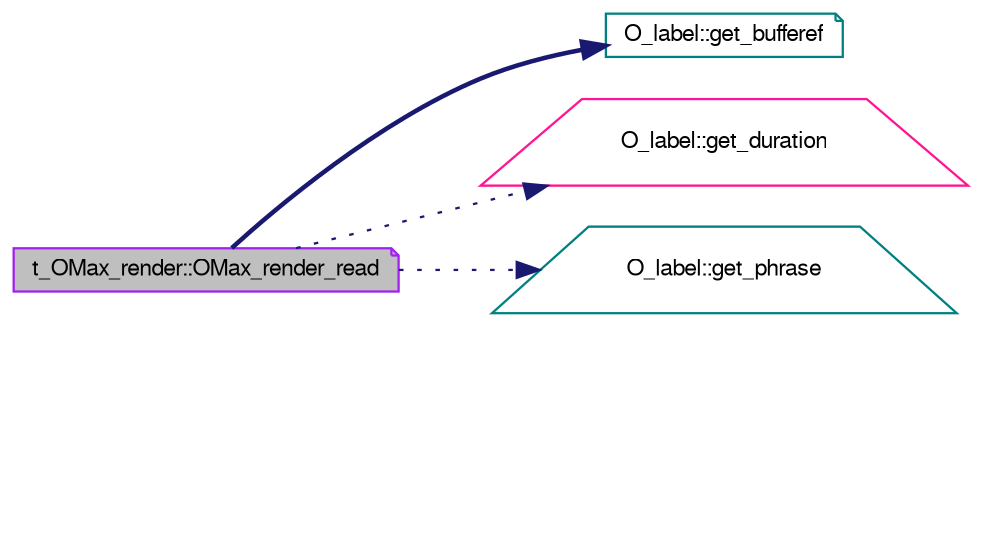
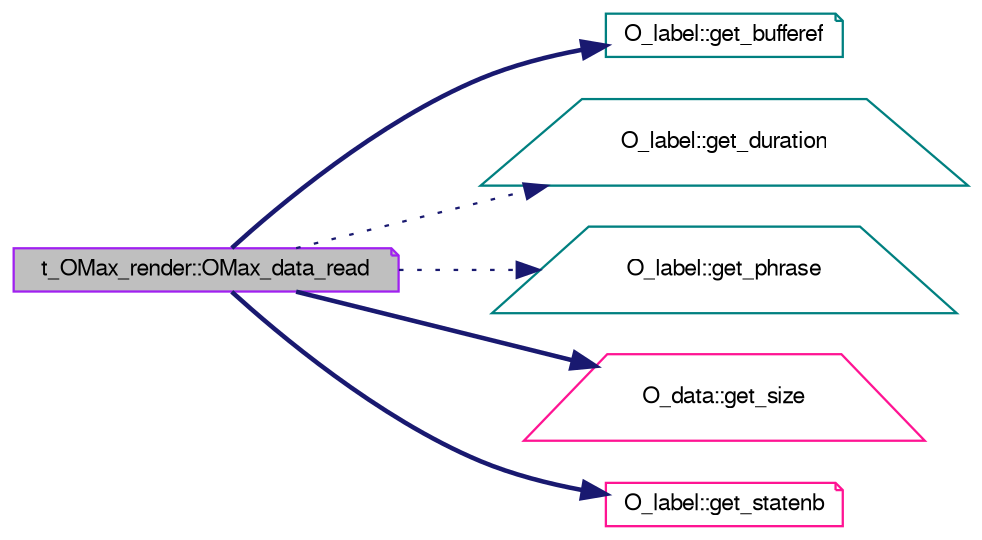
node "O_label::get_duration": color deeppink -> teal
node "t_OMax_render::OMax_render_read": label "t_OMax_render::OMax_render_read" -> "t_OMax_render::OMax_data_read"
node "O_data::get_size": added
node "O_label::get_statenb": added
